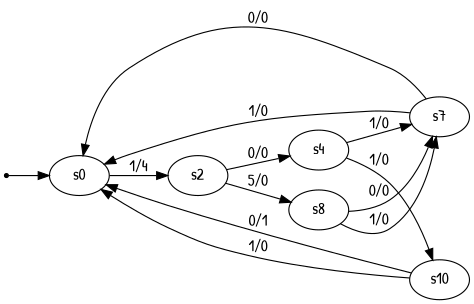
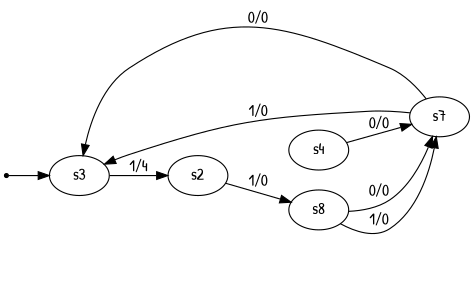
edge "s4" -> "s7": label "1/0" -> "0/0"
edge "s2" -> "s4": removed, label "0/0"
node "s0": label "s0" -> "s3"
edge "s2" -> "s8": label "5/0" -> "1/0"
node "s10": removed
